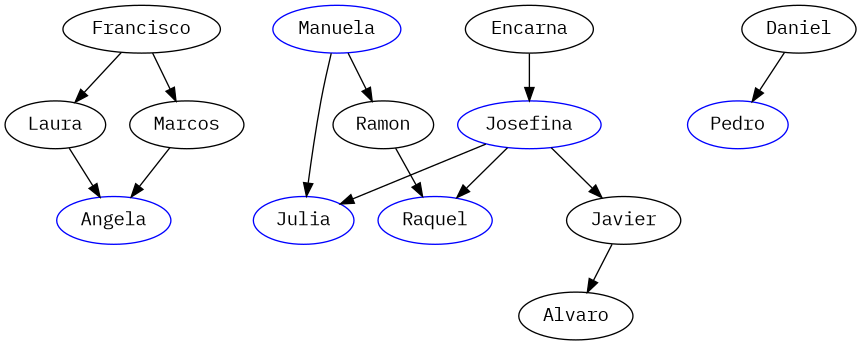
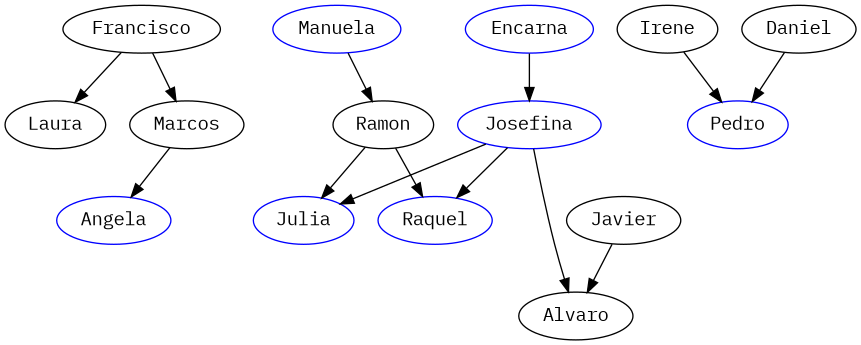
node "Encarna": color black -> blue
node "Irene": added
edge "Manuela" -> "Julia": now "Ramon" -> "Julia"
edge "Laura" -> "Angela": removed
edge "Josefina" -> "Javier": now "Josefina" -> "Alvaro"
